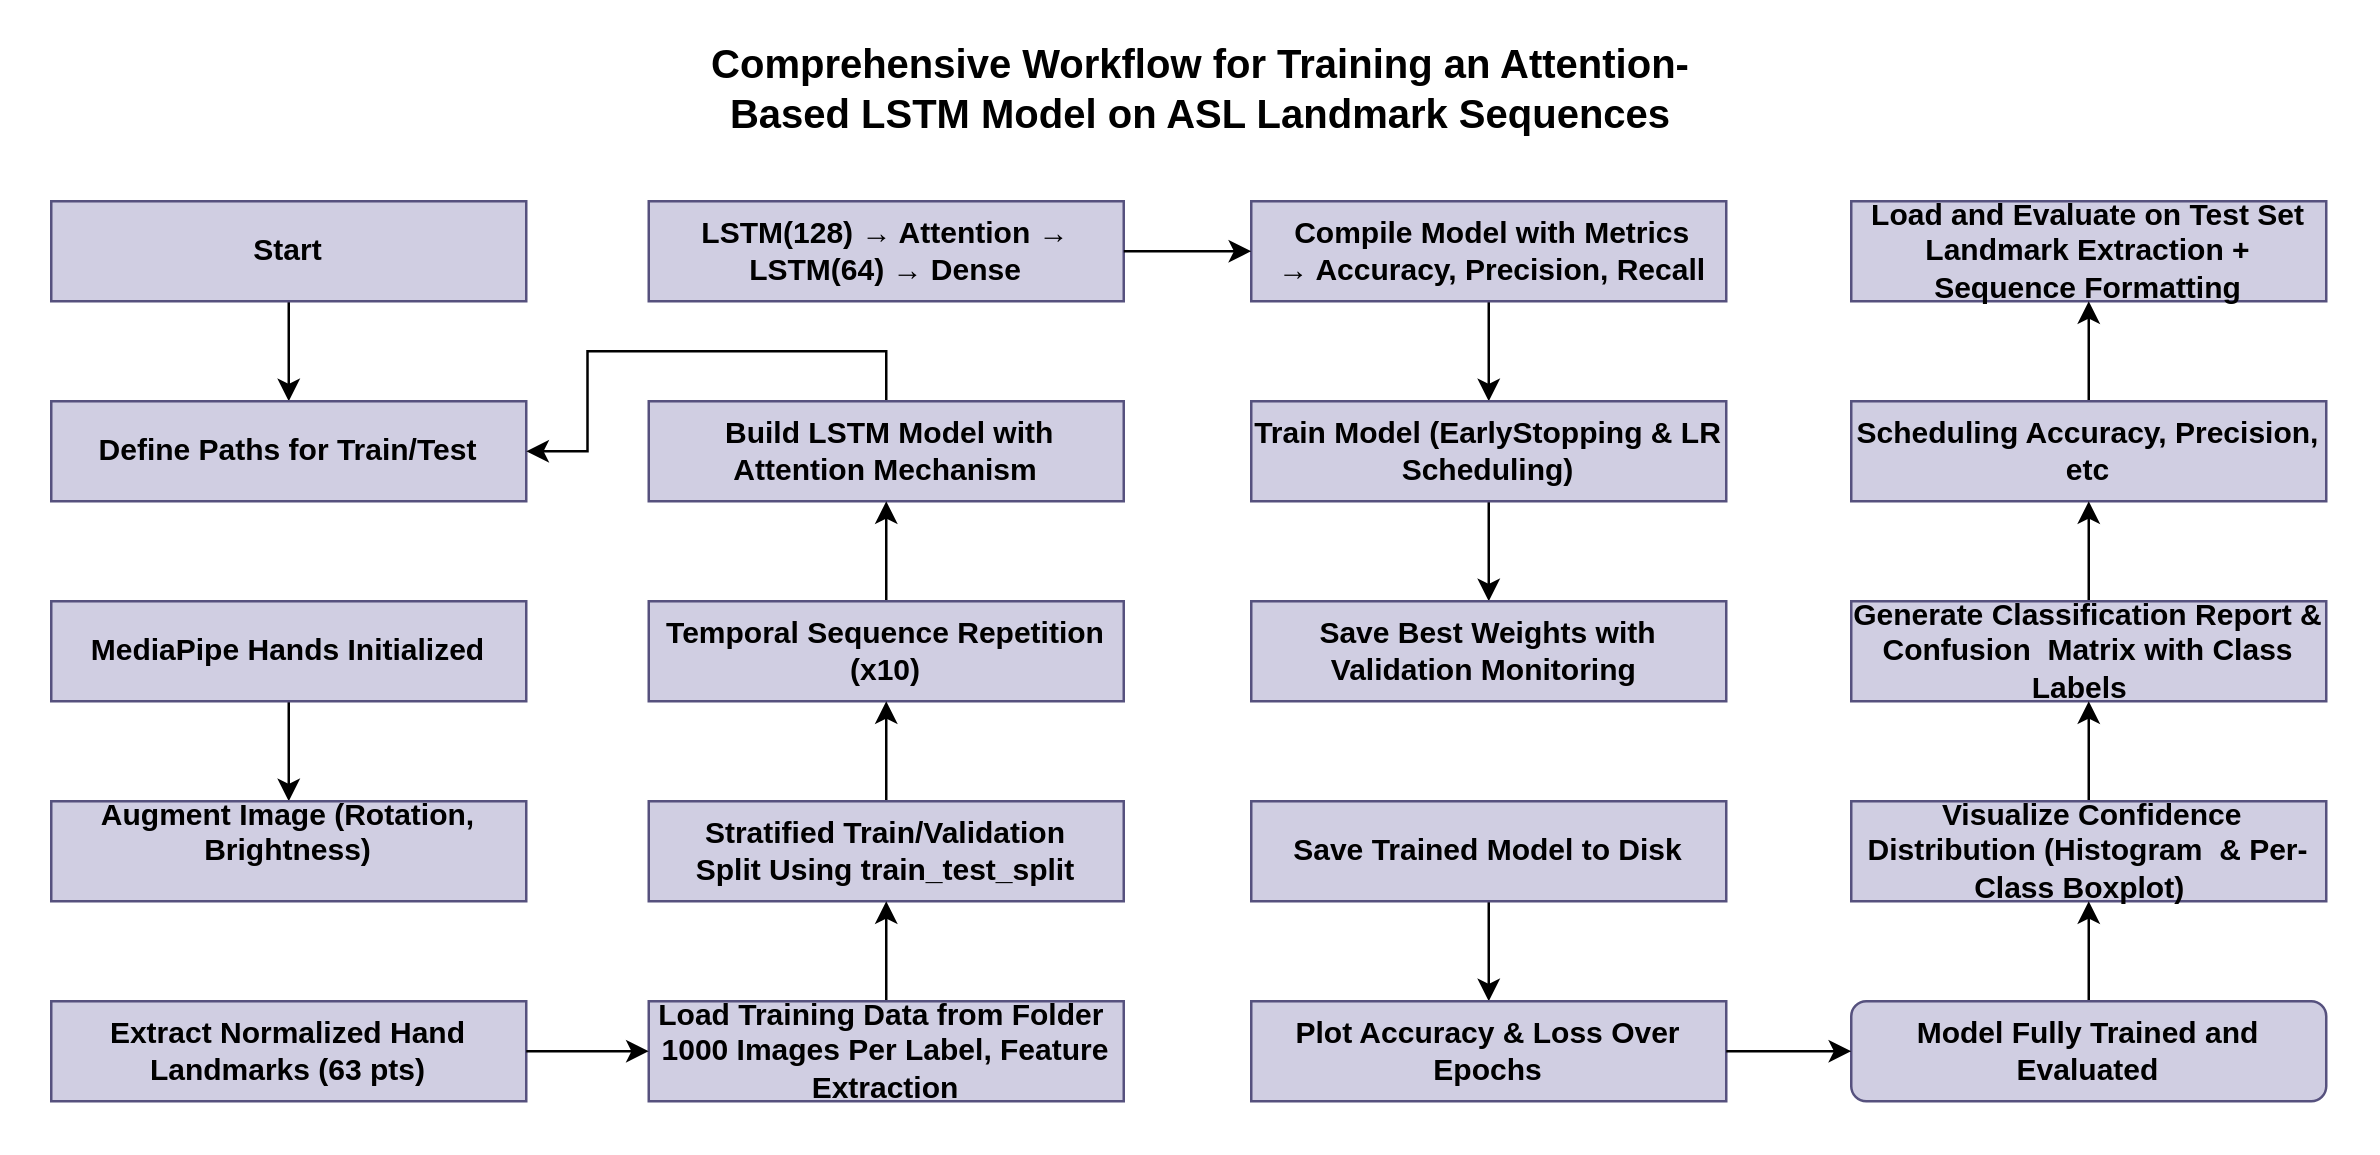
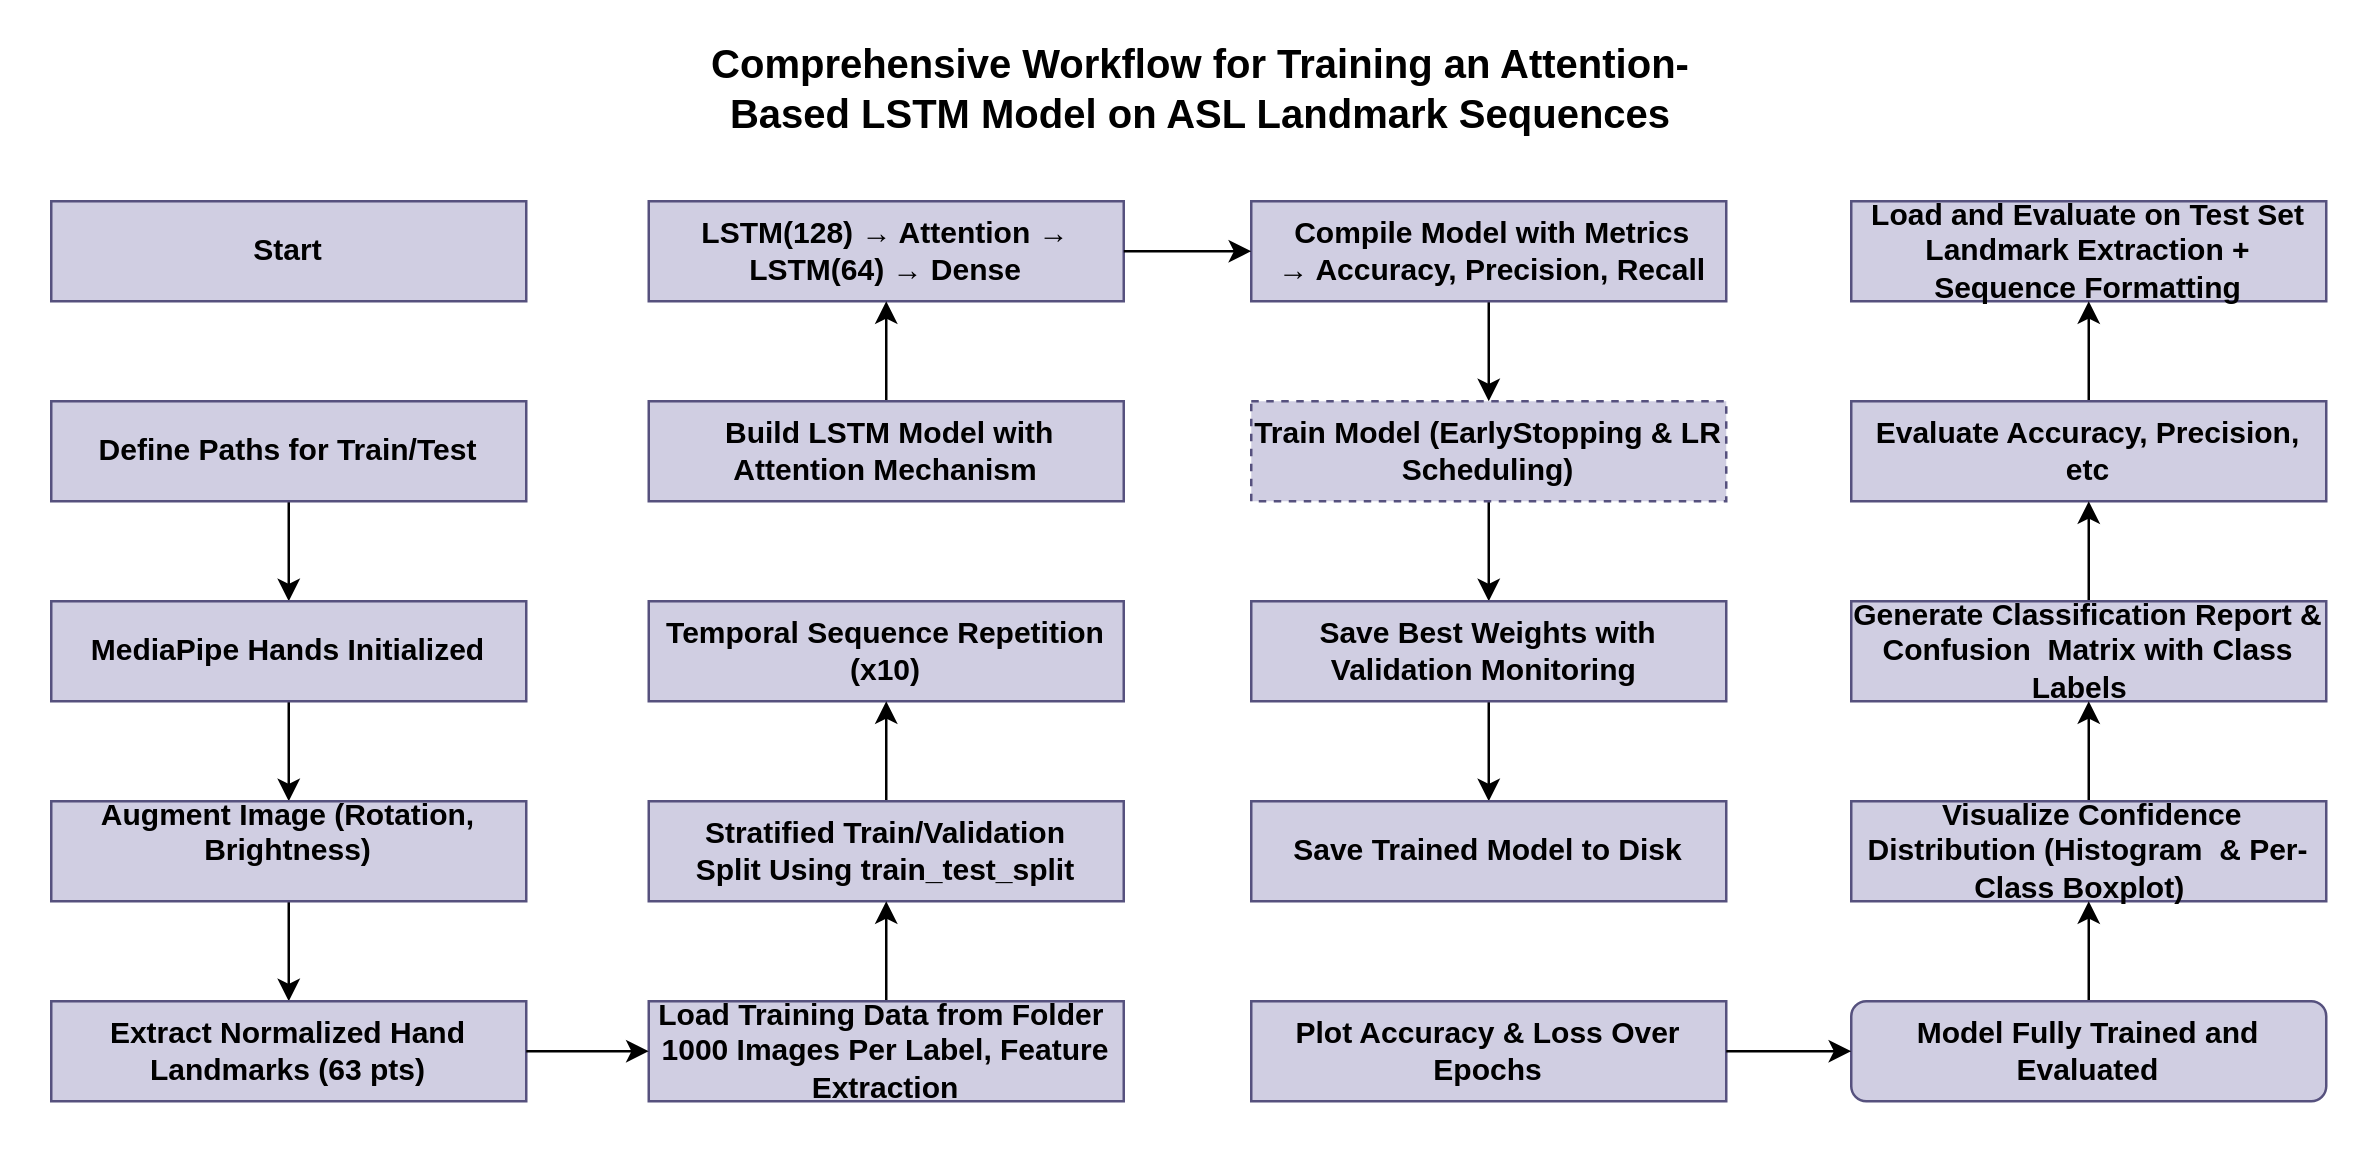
edge "Start" -> "Define Paths for Train/Test": removed
edge "Build LSTM Model with Attention Mechanism" -> "Define Paths for Train/Test": now "Build LSTM Model with Attention Mechanism" -> "LSTM(128) → Attention → LSTM(64) → Dense"
node "Train Model (EarlyStopping & LR Scheduling)": style solid -> dashed
node "Scheduling Accuracy, Precision, etc": label "Scheduling Accuracy, Precision, etc" -> "Evaluate Accuracy, Precision, etc"
edge "Define Paths for Train/Test" -> "MediaPipe Hands Initialized": added
edge "Temporal Sequence Repetition (x10)" -> "Build LSTM Model with Attention Mechanism": removed
edge "Save Best Weights with Validation Monitoring" -> "Save Trained Model to Disk": added
edge "Augment Image (Rotation, Brightness)" -> "Extract Normalized Hand Landmarks (63 pts)": added
edge "Save Trained Model to Disk" -> "Plot Accuracy & Loss Over Epochs": removed
